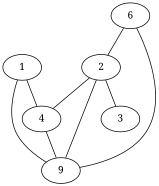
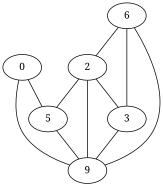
node "1": label "1" -> "0"
edge "6" -- "3": added
node "4": label "4" -> "5"
edge "3" -- "9": added
